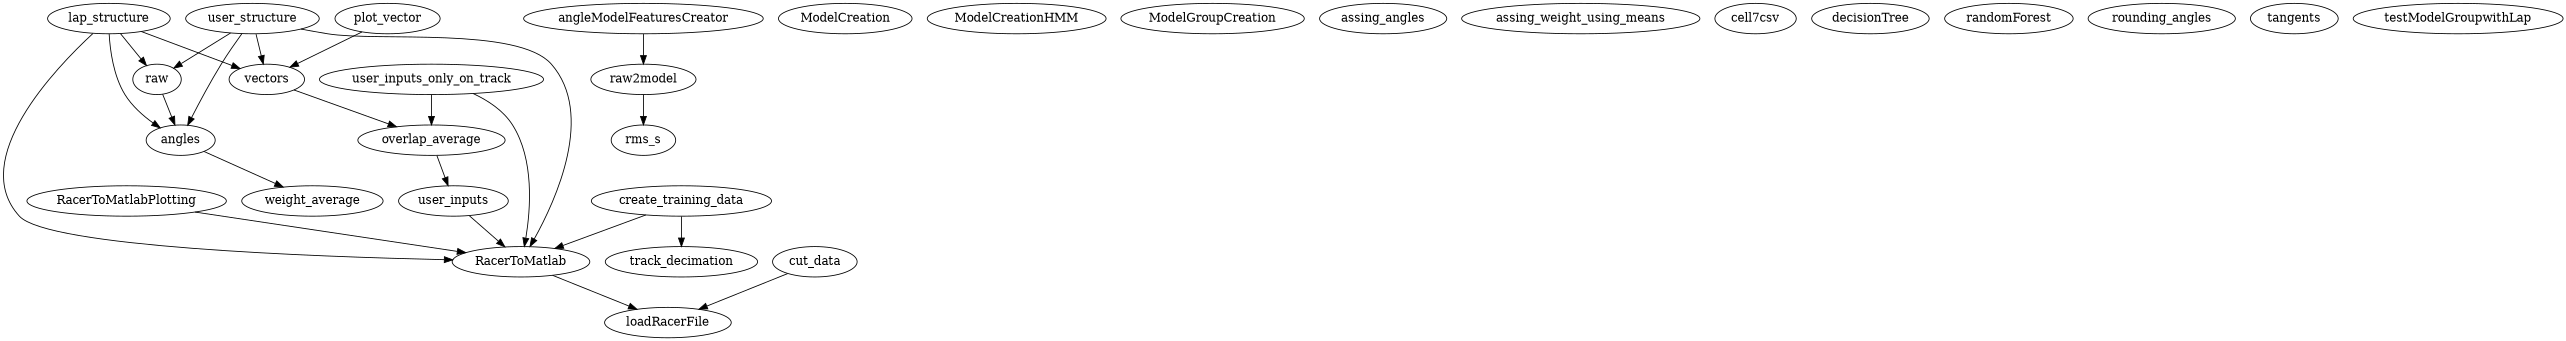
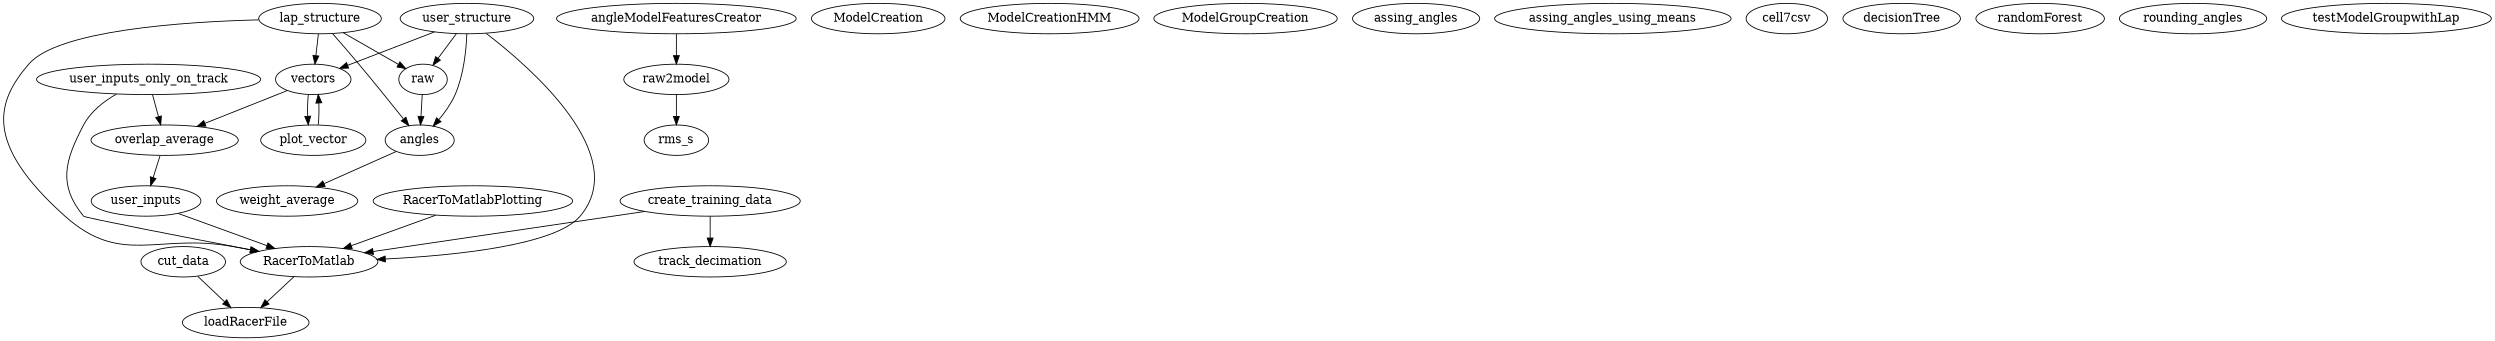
node "assing_weight_using_means": label "assing_weight_using_means" -> "assing_angles_using_means"
node "tangents": removed
edge "vectors" -> "plot_vector": added
